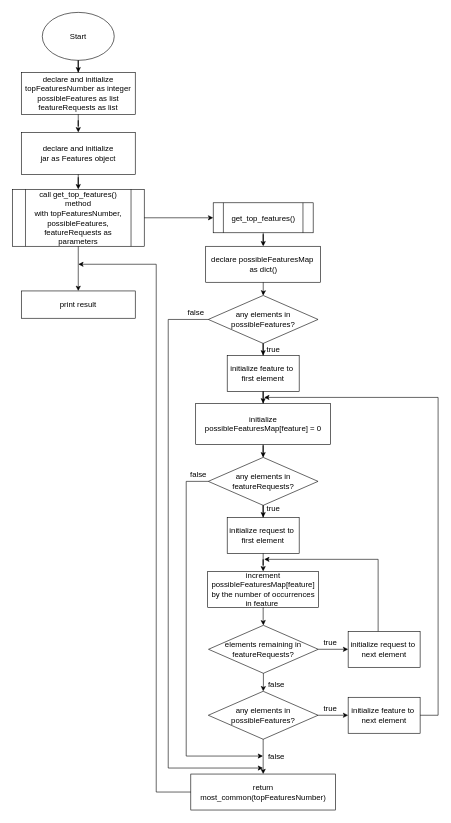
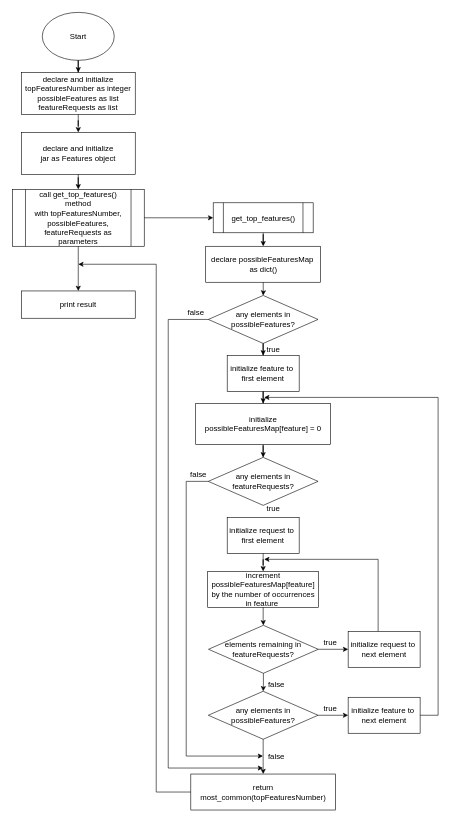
edge "any elements in featureRequests?" -> "initialize request to first element": removed
